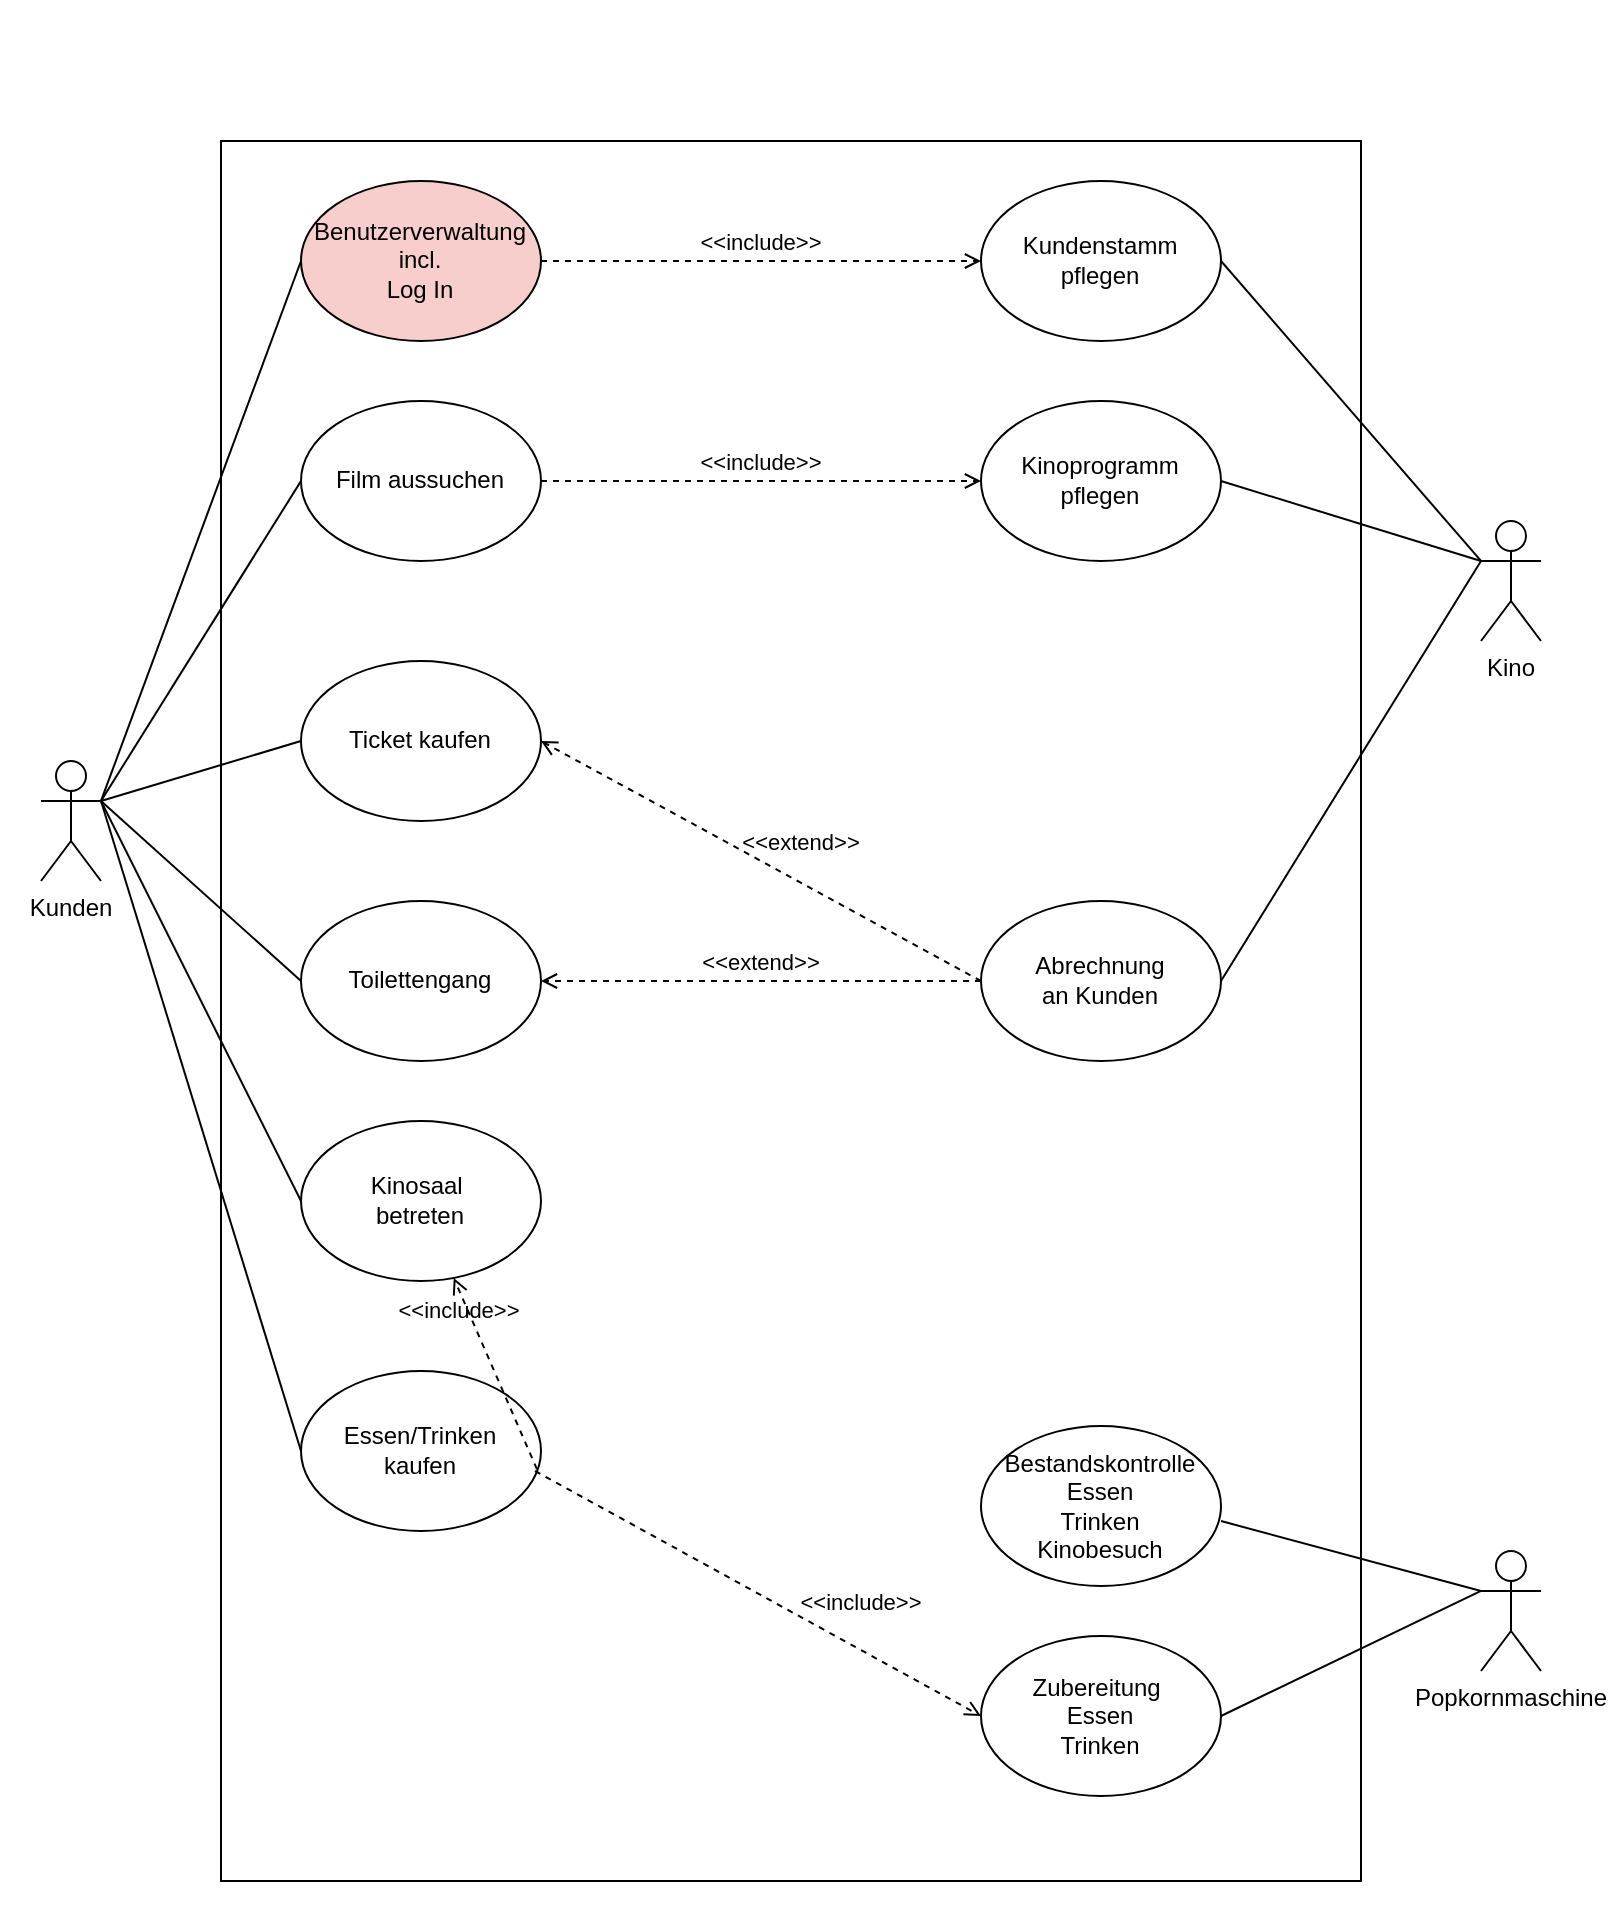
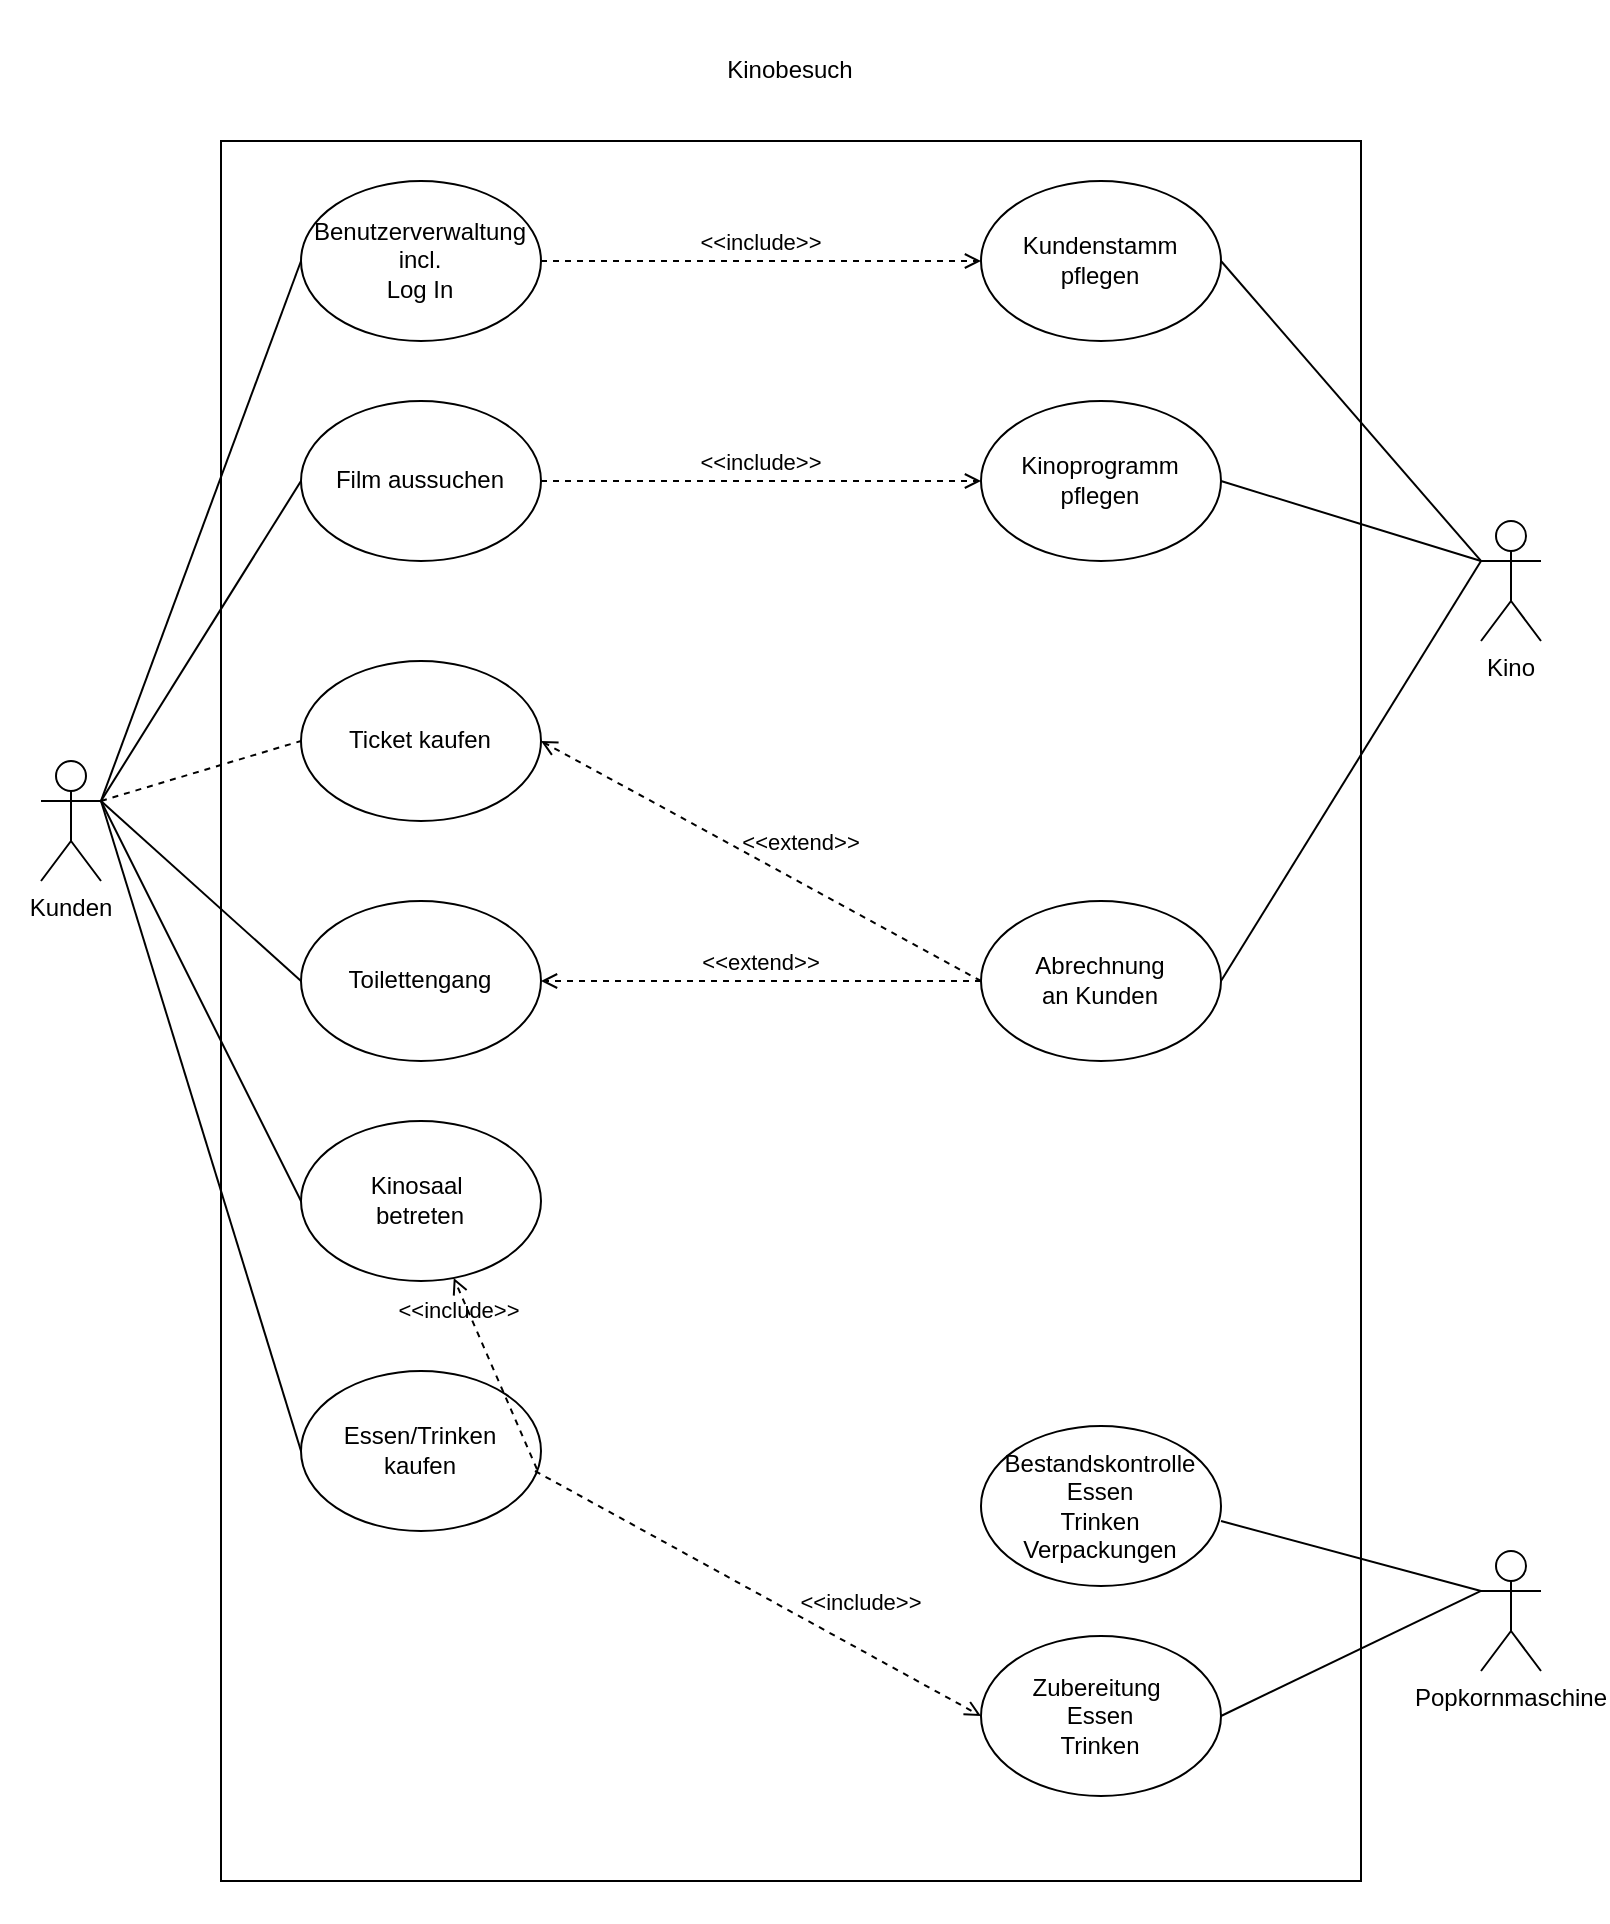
node "Kinobesuch": added
node "Benutzerverwaltung incl. Log In": fillcolor #f8cecc -> #ffffff
edge "Ticket kaufen" -- "Kunden": style solid -> dashed
node "Bestandskontrolle Essen Trinken Kinobesuch": label "Bestandskontrolle Essen Trinken Kinobesuch" -> "Bestandskontrolle Essen Trinken Verpackungen"
